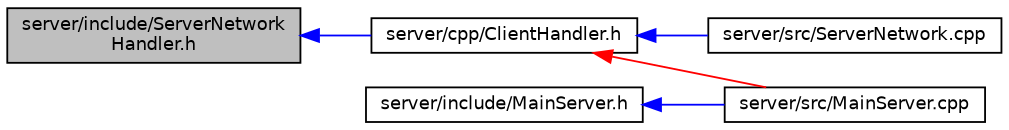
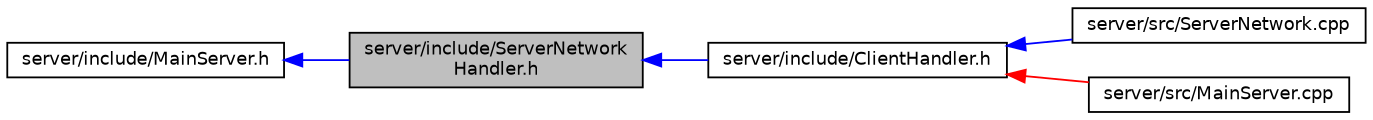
node "server/cpp/ClientHandler.h": label "server/cpp/ClientHandler.h" -> "server/include/ClientHandler.h"
edge "server/src/MainServer.cpp" -> "server/include/MainServer.h": now "server/include/ServerNetwork Handler.h" -> "server/include/MainServer.h"
